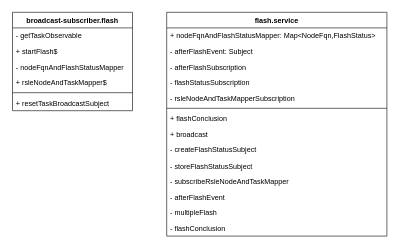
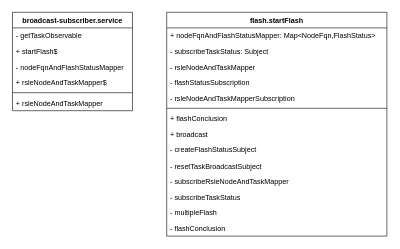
node "broadcast-subscriber.flash": label "broadcast-subscriber.flash" -> "broadcast-subscriber.service"
node "flash.service": label "flash.service" -> "flash.startFlash"
node "- afterFlashEvent: Subject": label "- afterFlashEvent: Subject" -> "- subscribeTaskStatus: Subject"
node "- afterFlashSubscription": label "- afterFlashSubscription" -> "- rsleNodeAndTaskMapper"
node "+ resetTaskBroadcastSubject": label "+ resetTaskBroadcastSubject" -> "+ rsleNodeAndTaskMapper"
node "- storeFlashStatusSubject": label "- storeFlashStatusSubject" -> "- resetTaskBroadcastSubject"
node "- afterFlashEvent": label "- afterFlashEvent" -> "- subscribeTaskStatus"
